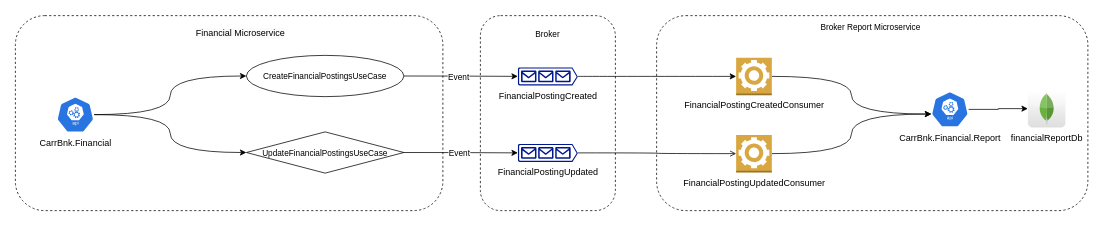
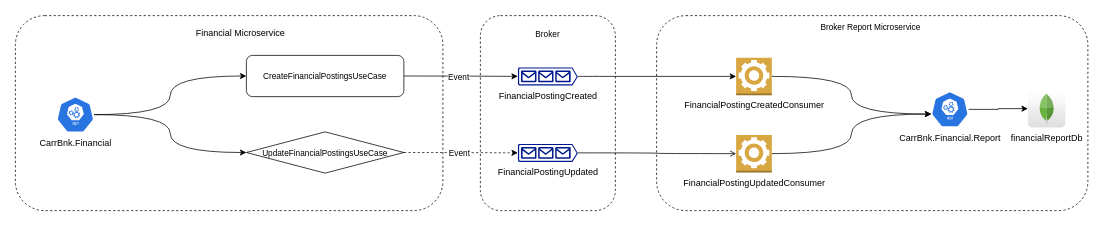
node "CreateFinancialPostingsUseCase": shape ellipse -> rounded rectangle
edge "UpdateFinancialPostingsUseCase" -> "FinancialPostingUpdated": style solid -> dashed
